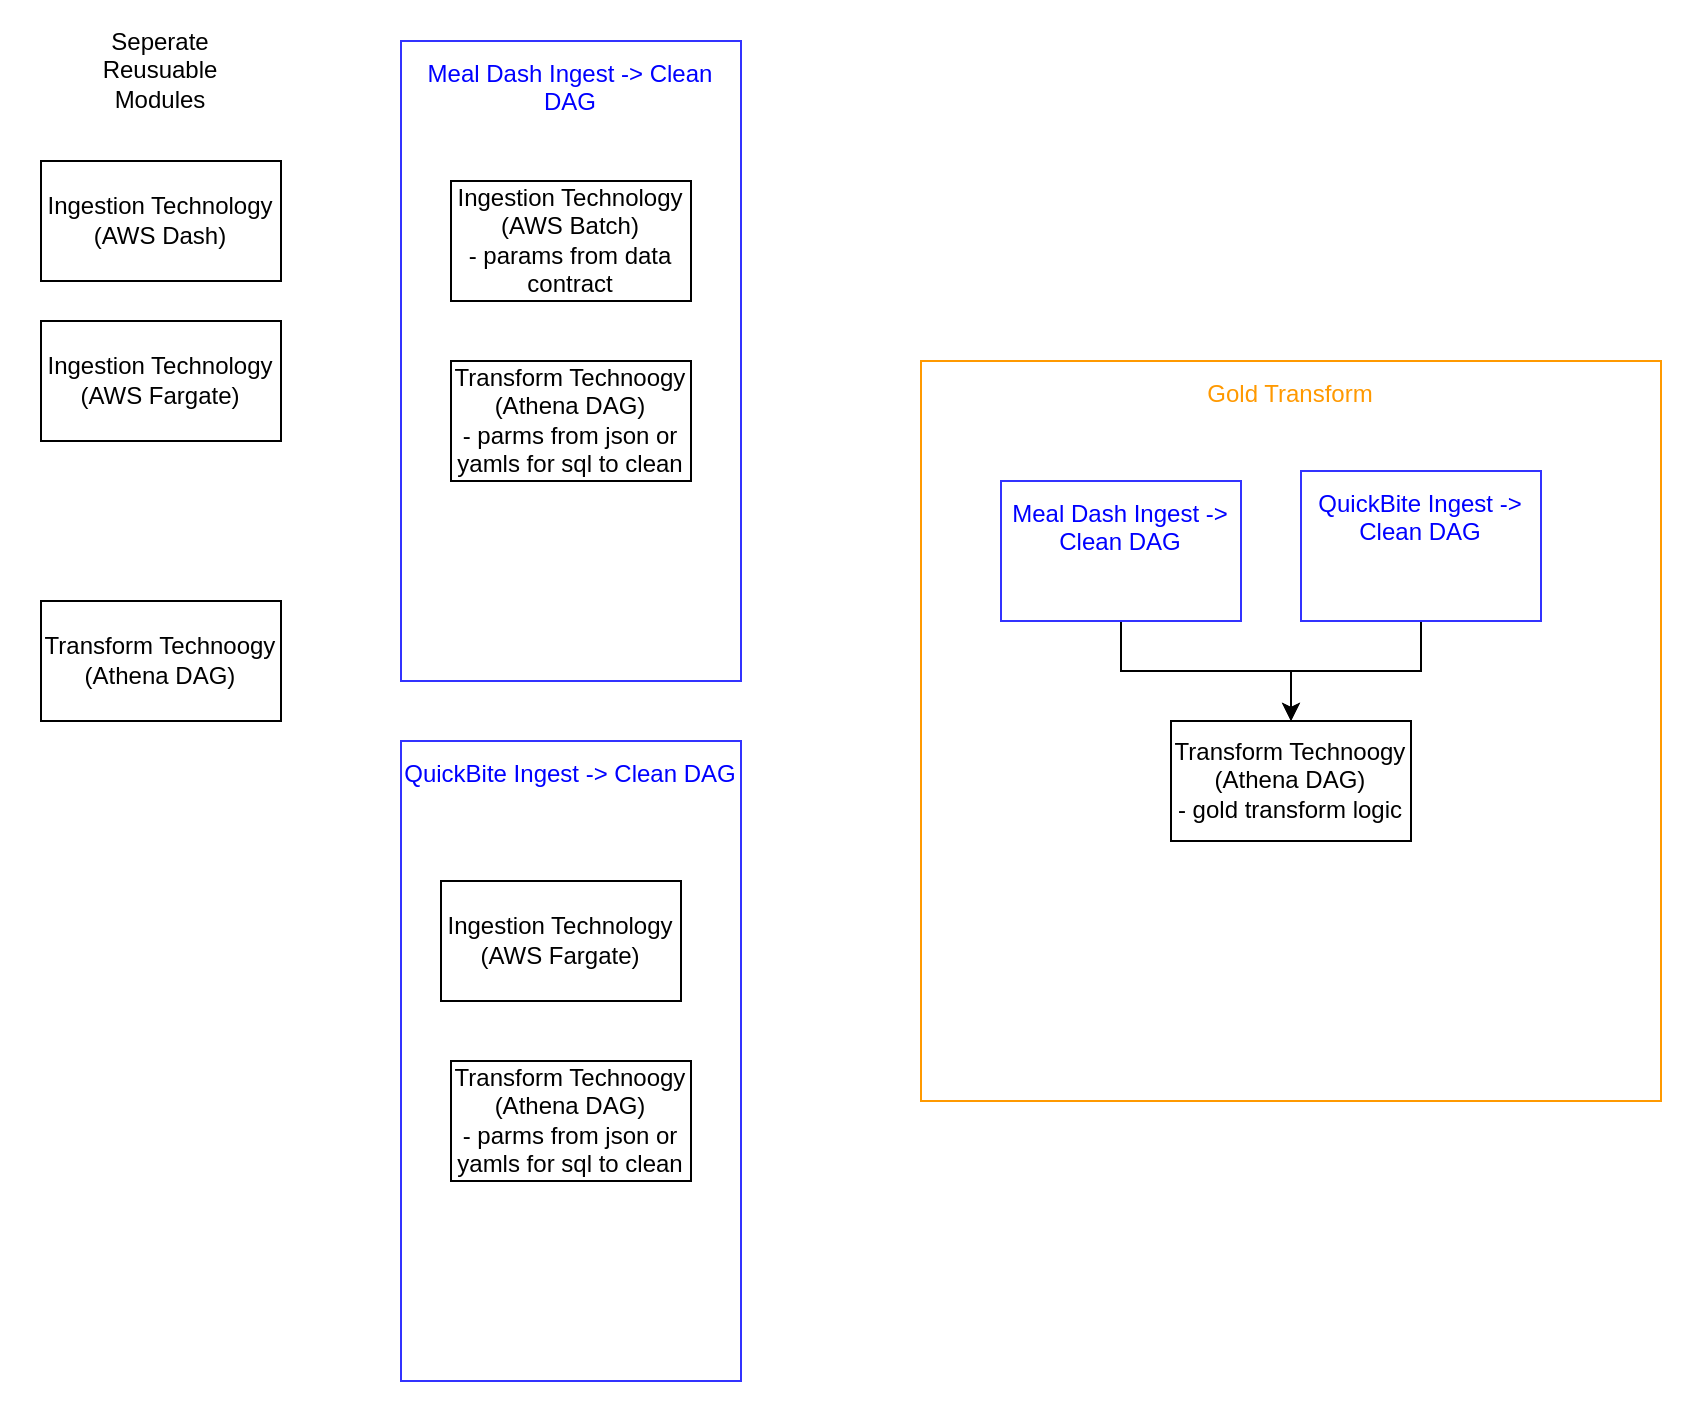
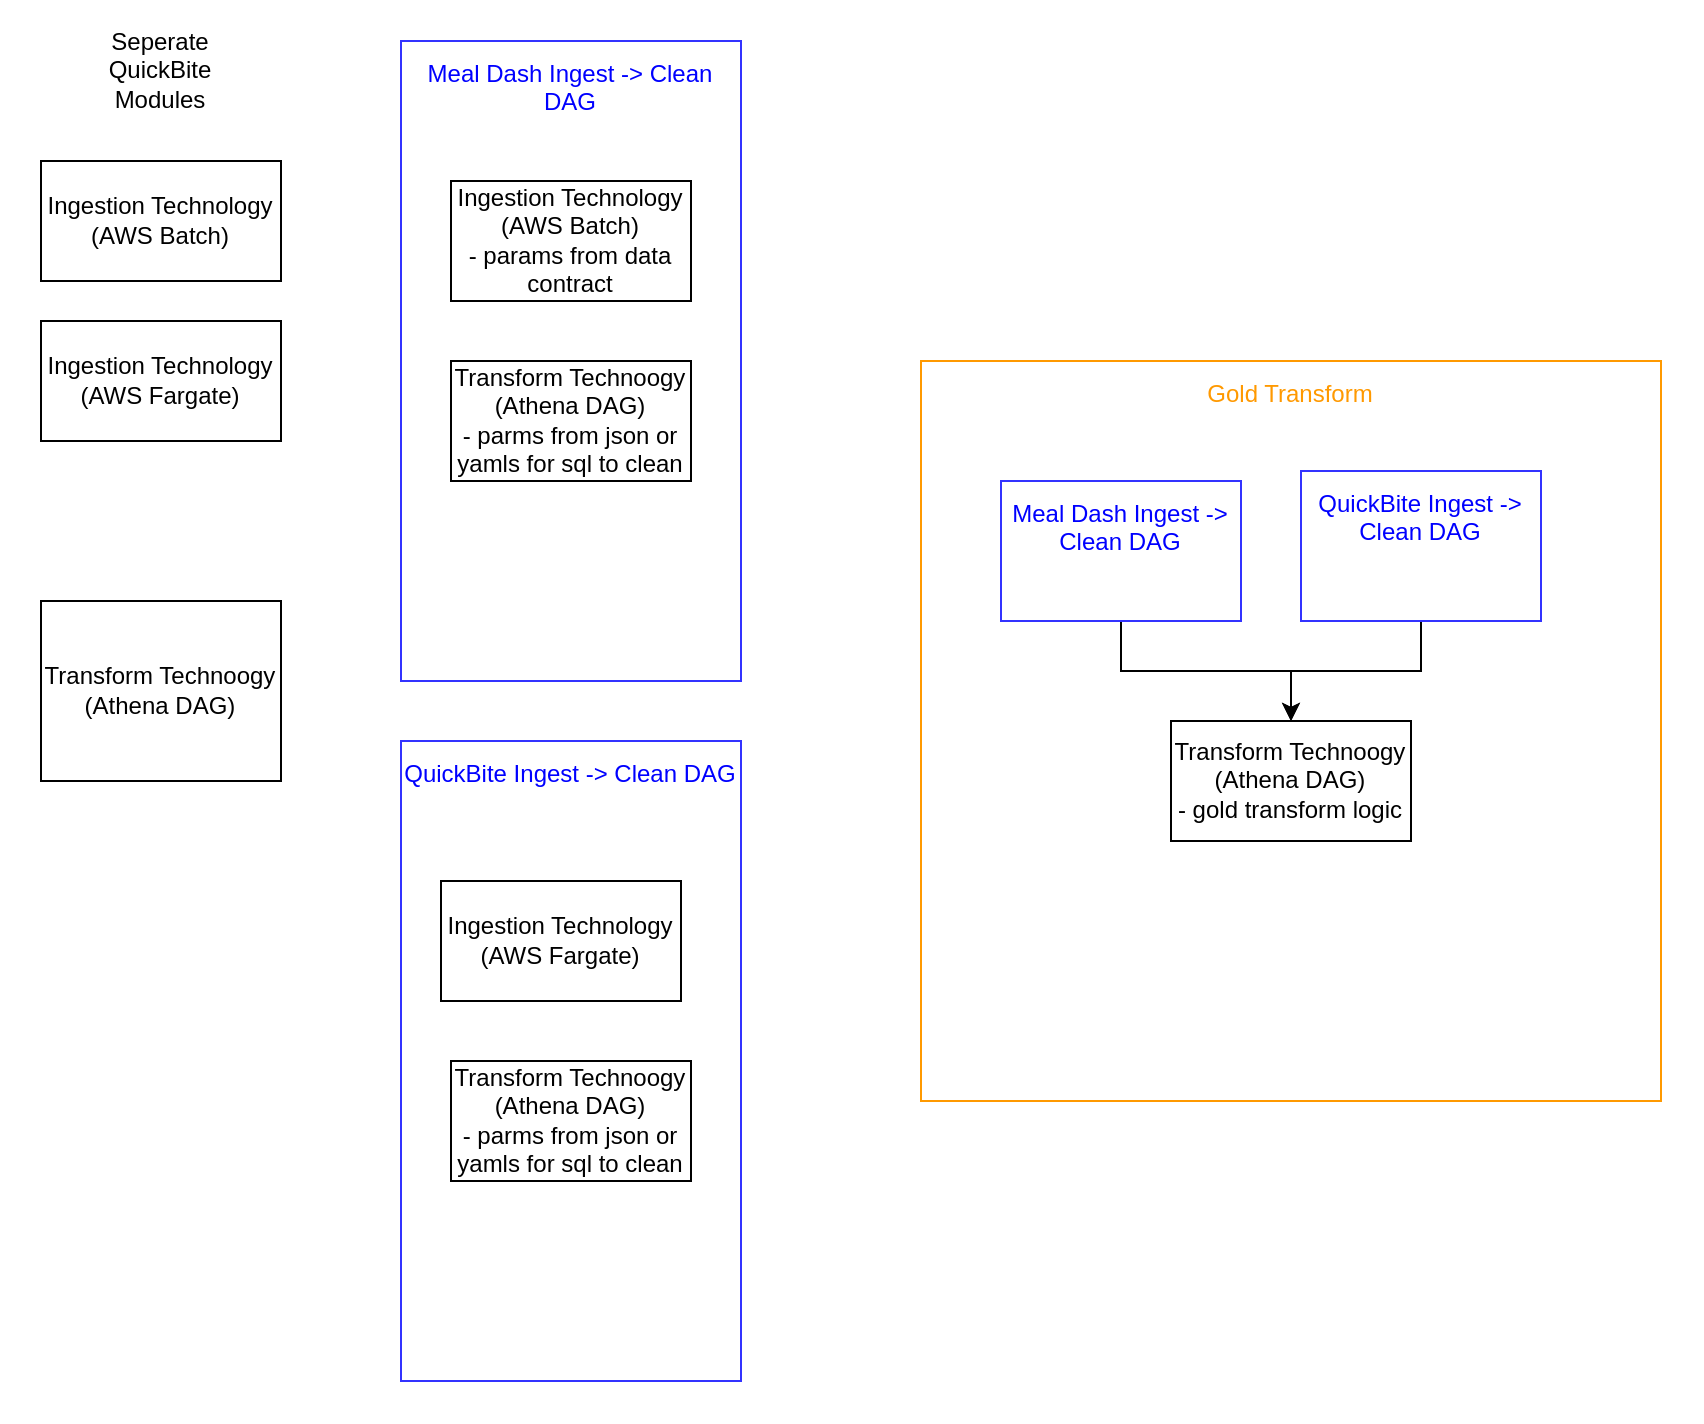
node "Seperate Reusuable Modules": label "Seperate Reusuable Modules" -> "Seperate QuickBite Modules"
node "Ingestion Technology (AWS Dash)": label "Ingestion Technology (AWS Dash)" -> "Ingestion Technology (AWS Batch)"
node "Transform Technoogy (Athena DAG)": size 240x120 -> 240x180
